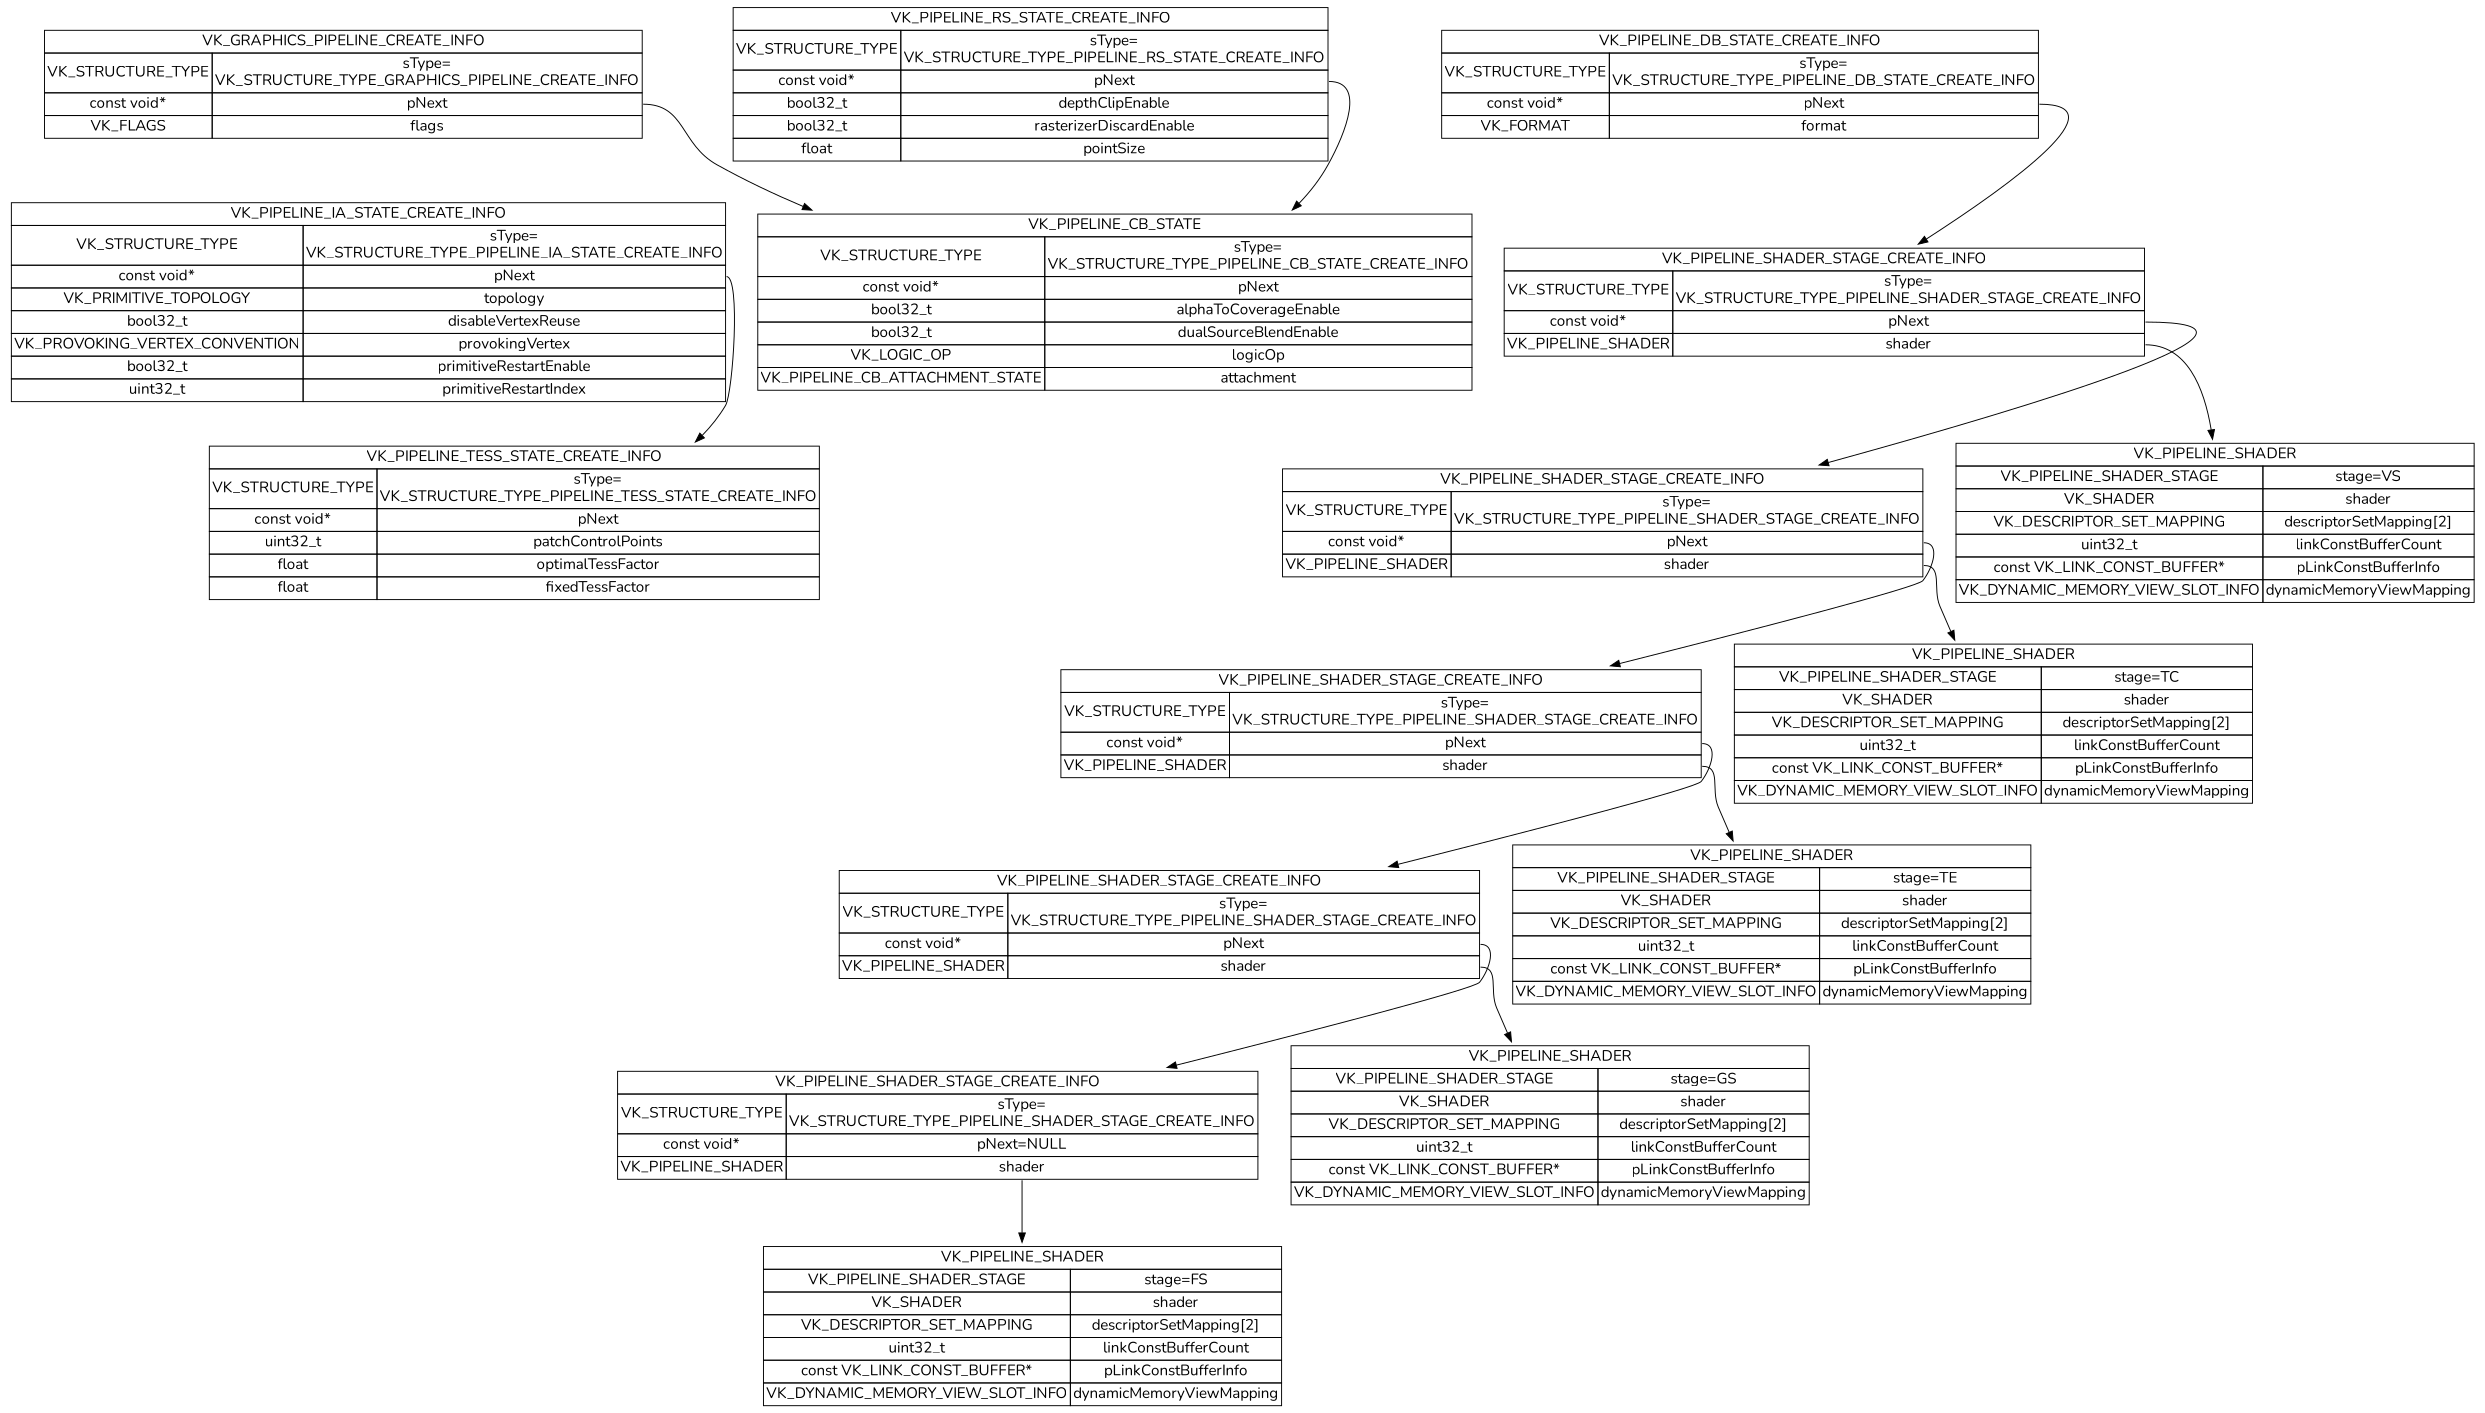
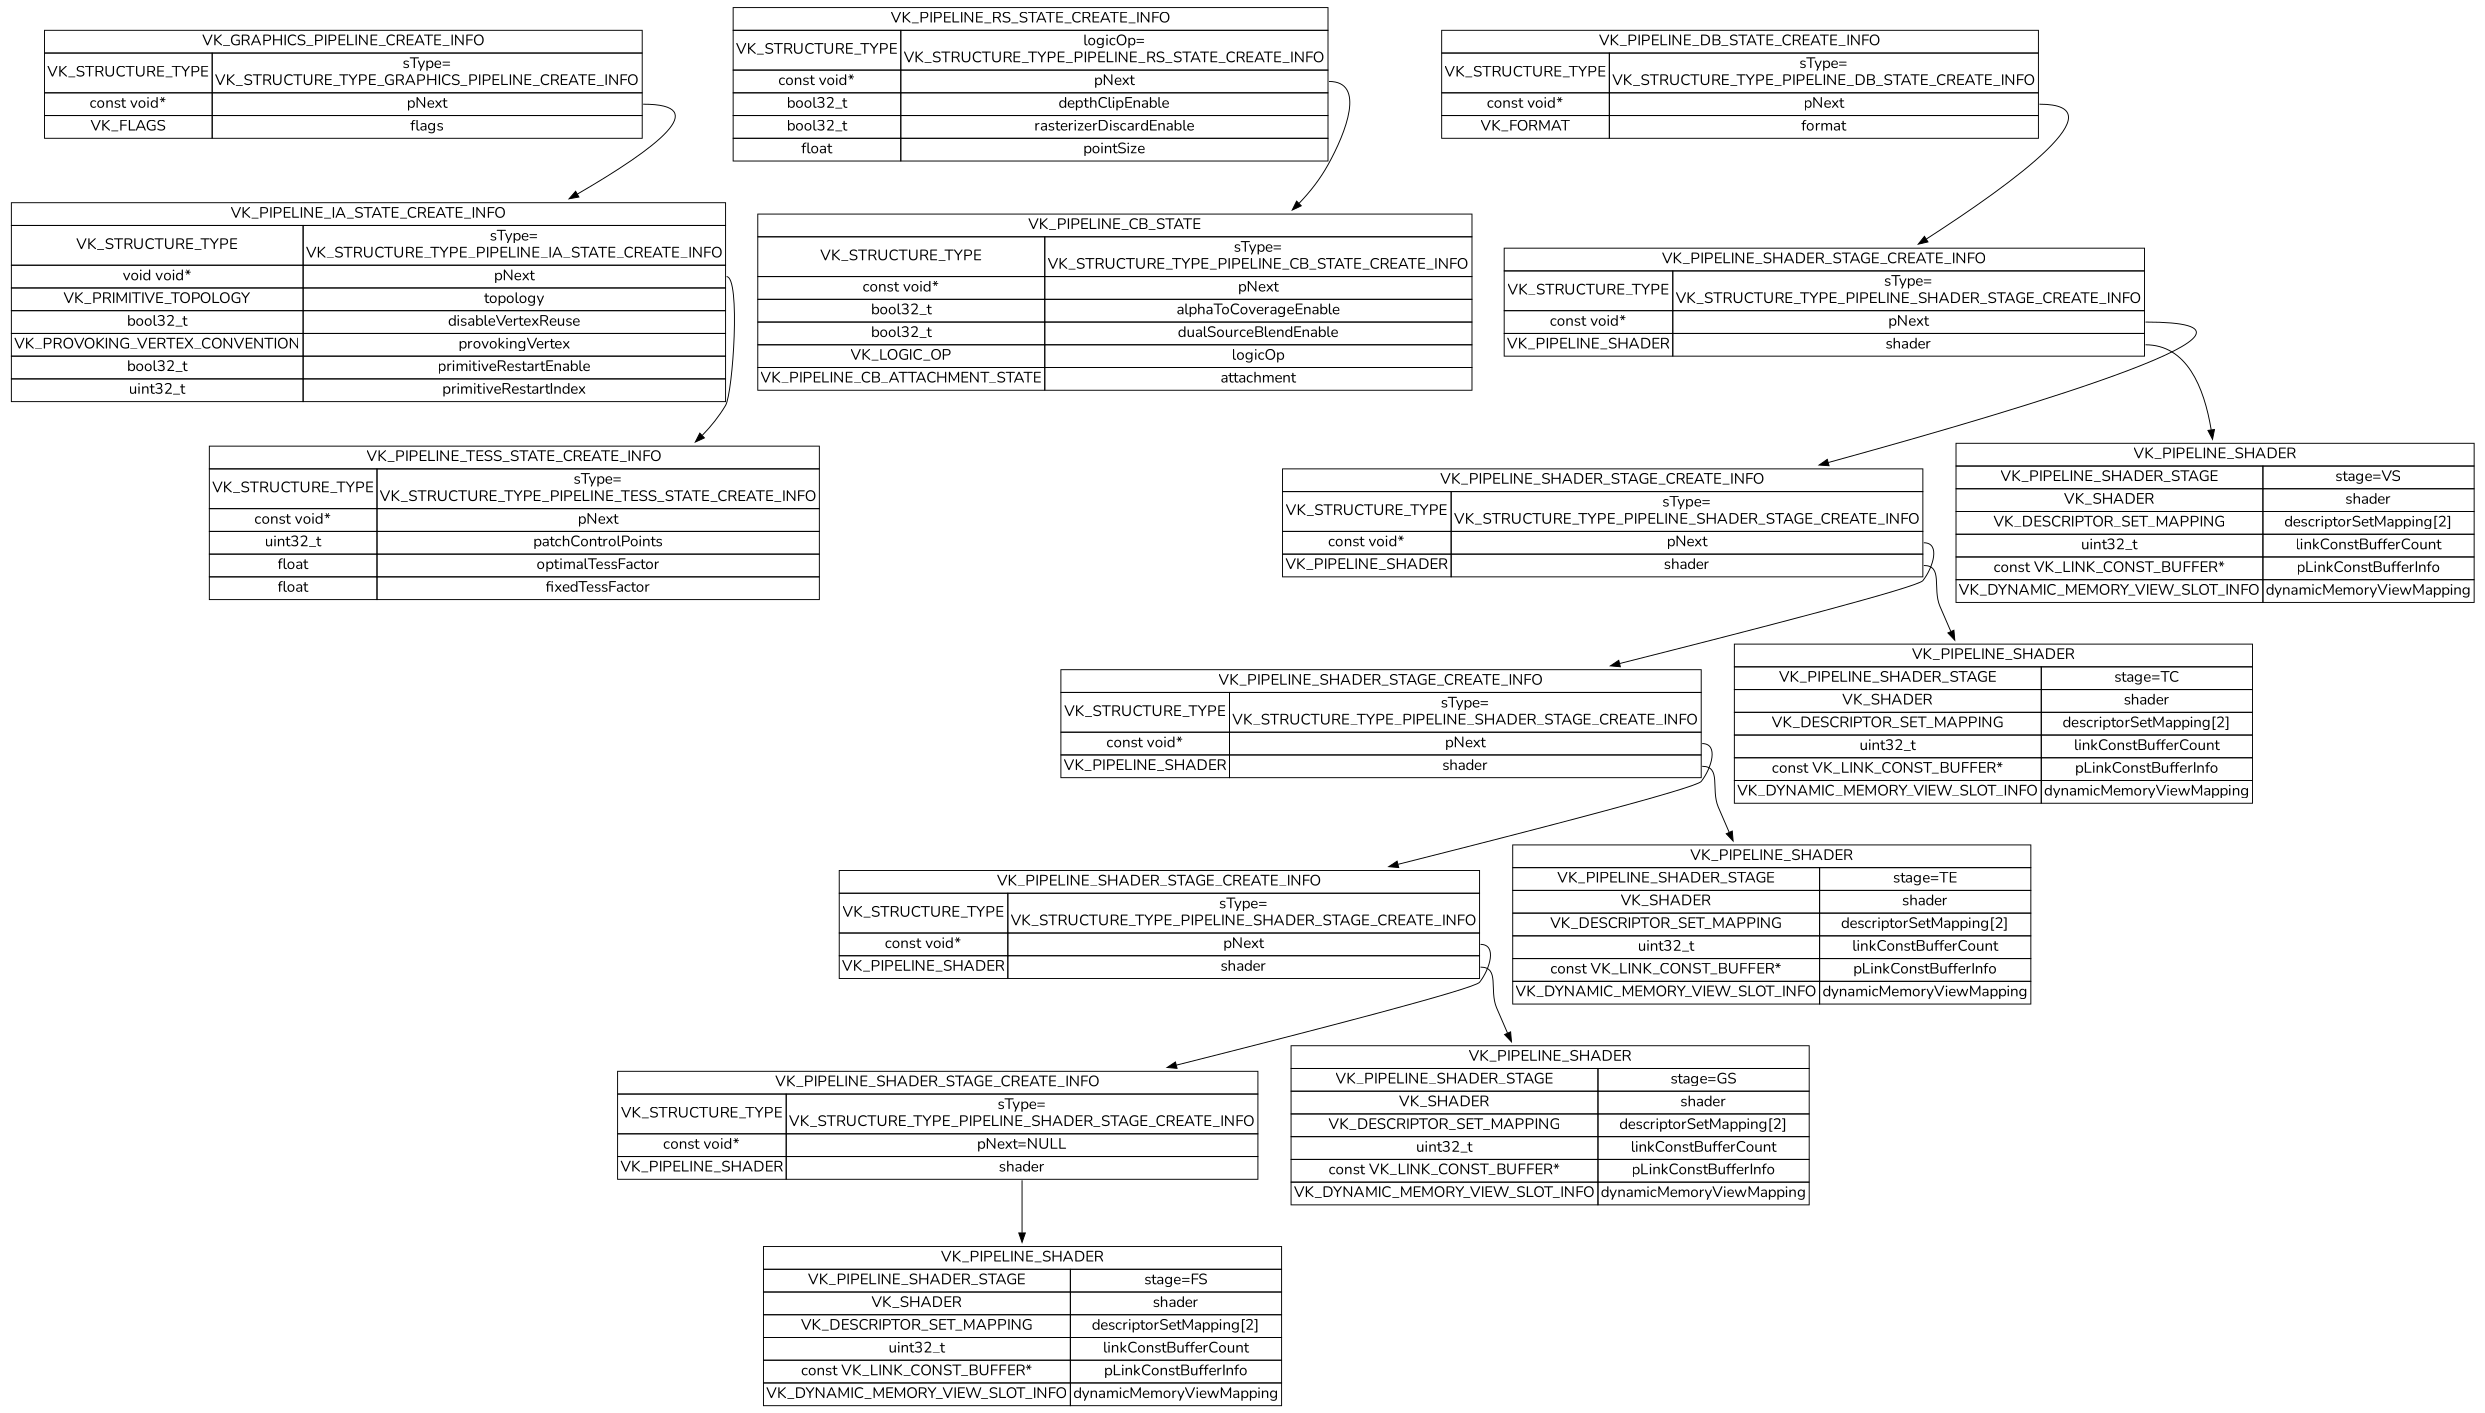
node "VK_PIPELINE_RS_STATE_CREATE_INFO": text "sType=" -> "logicOp="
edge "VK_GRAPHICS_PIPELINE_CREATE_INFO" -> "VK_PIPELINE_CB_STATE": now "VK_GRAPHICS_PIPELINE_CREATE_INFO" -> "VK_PIPELINE_IA_STATE_CREATE_INFO"
node "VK_PIPELINE_IA_STATE_CREATE_INFO": text "const void*" -> "void void*"
